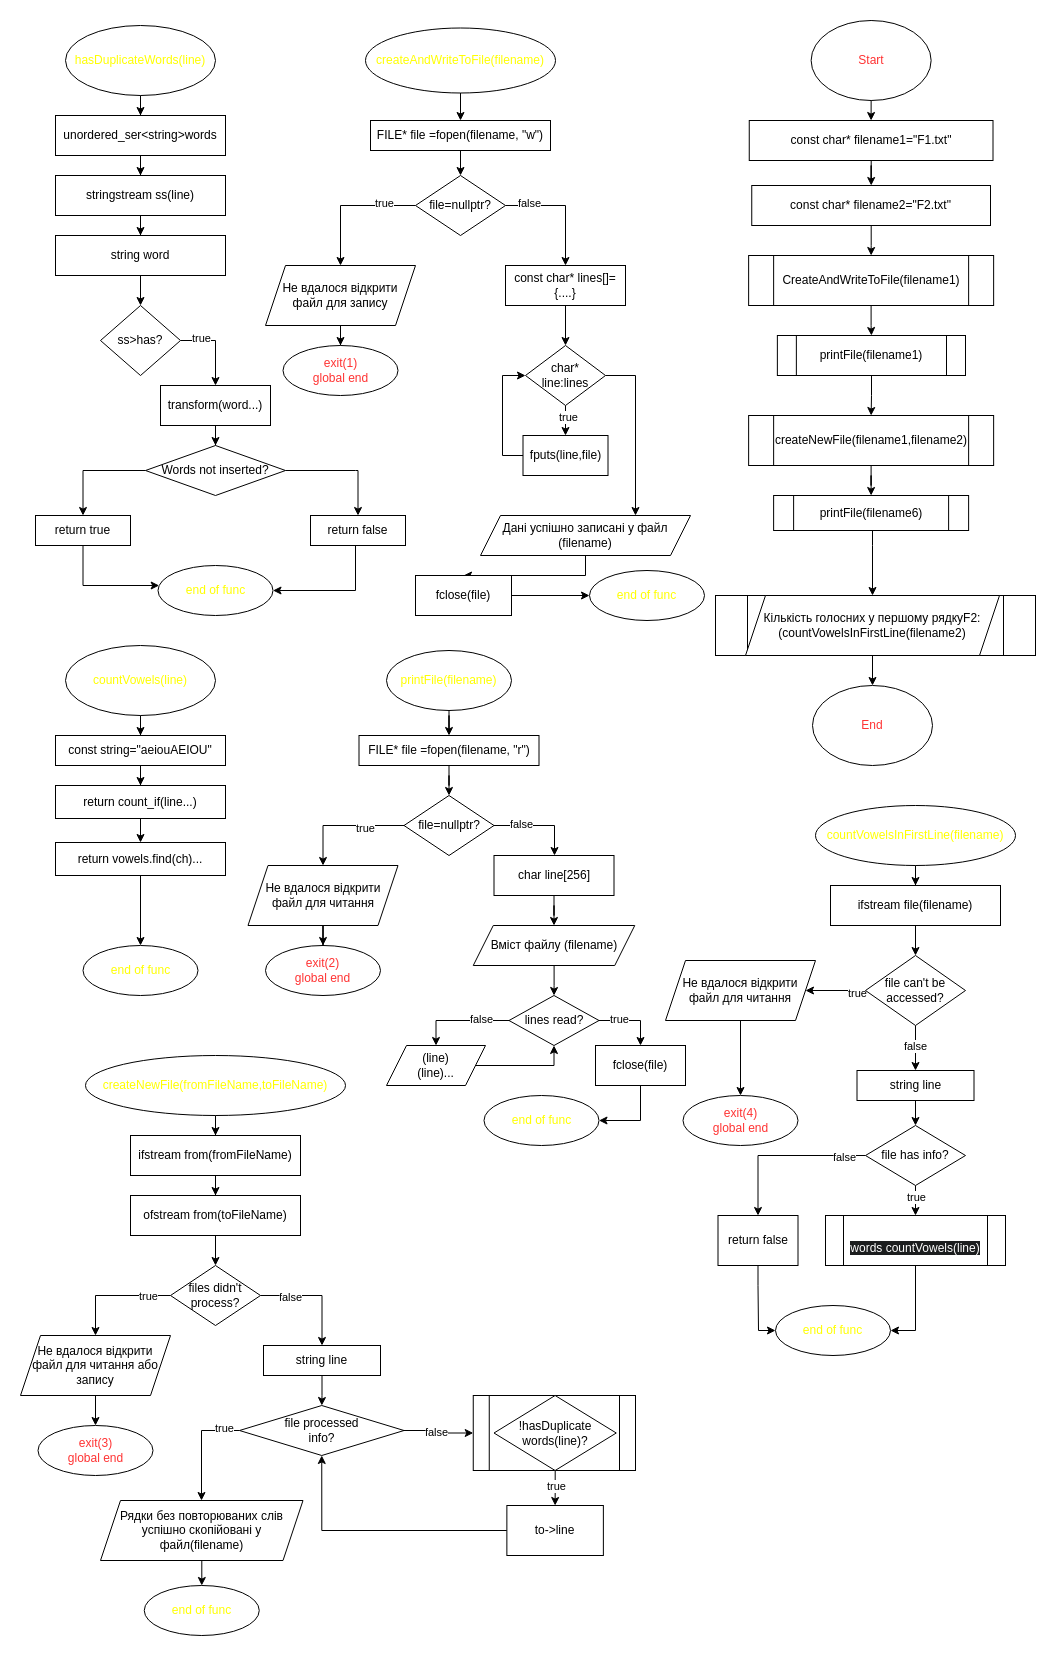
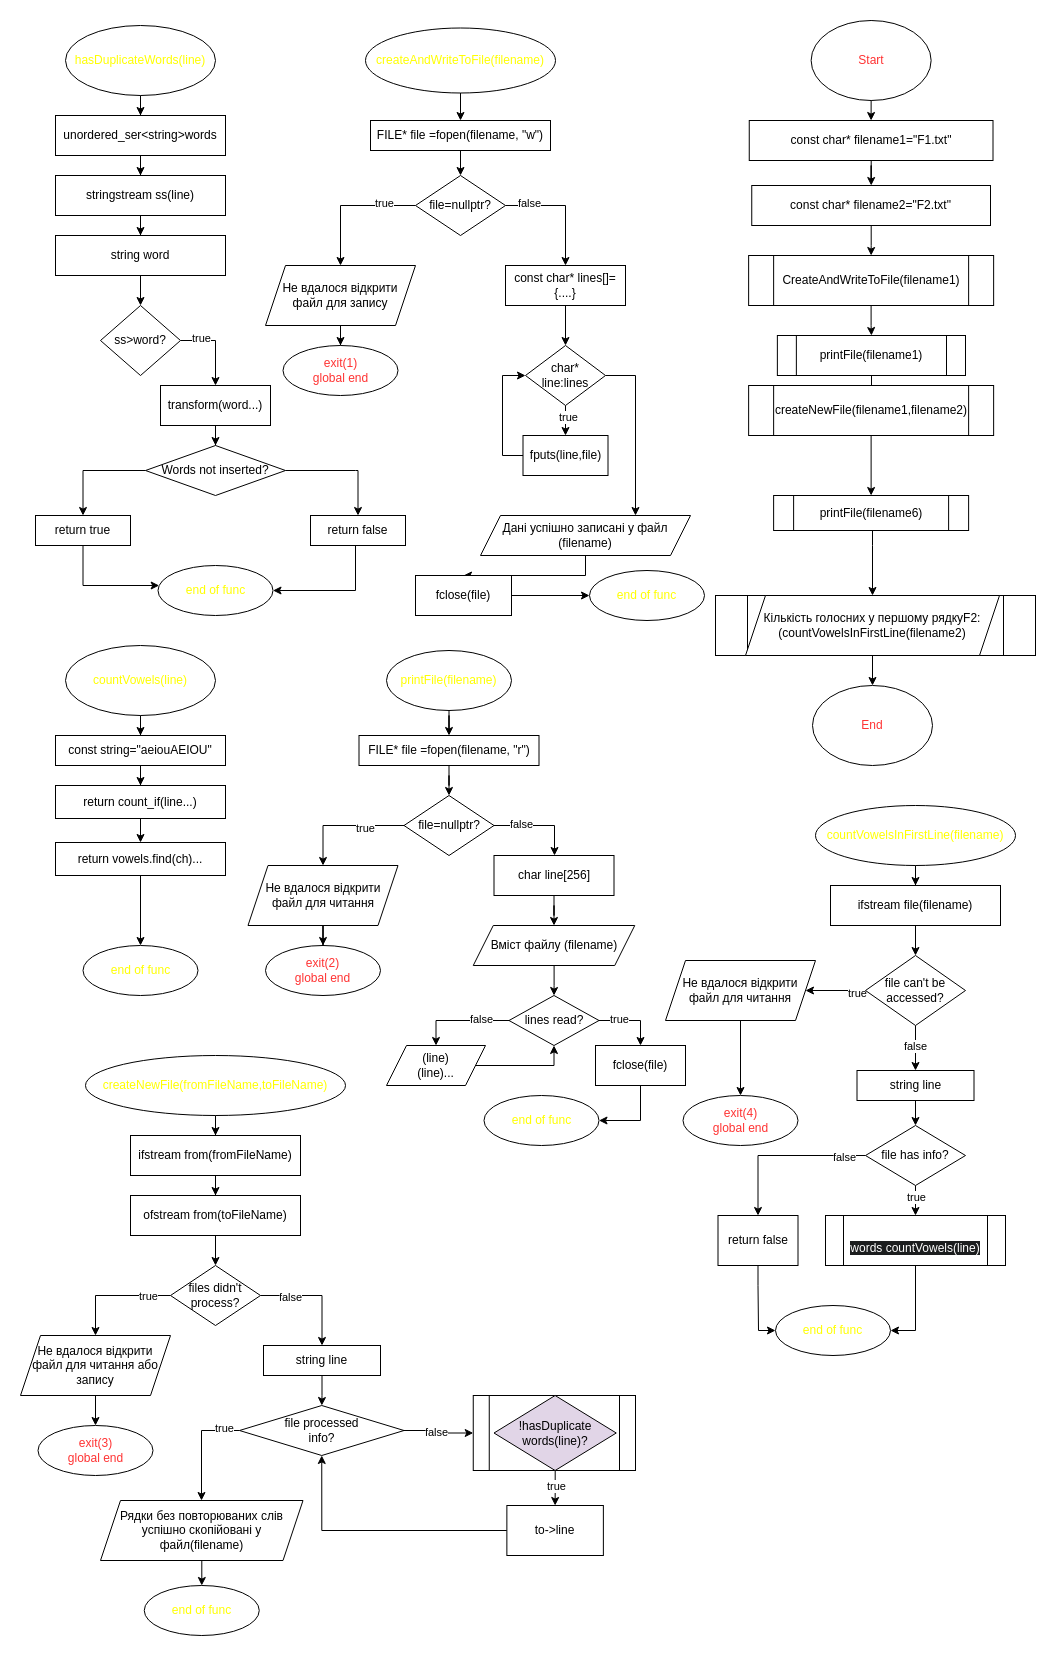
node "ss>has?": label "ss>has?" -> "ss>word?"
node "createNewFile(filename1,filename2)": moved (871, 441) -> (871, 411)
node "!hasDuplicate words(line)?": fillcolor #ffffff -> #e1d5e7
